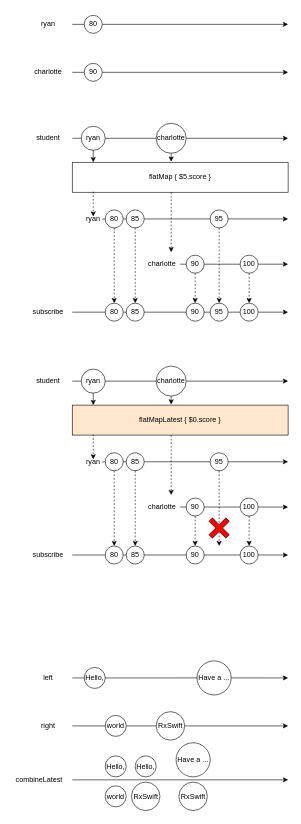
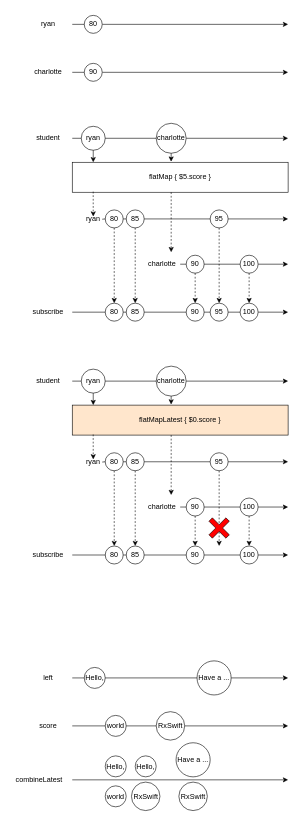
node "right": label "right" -> "score"
